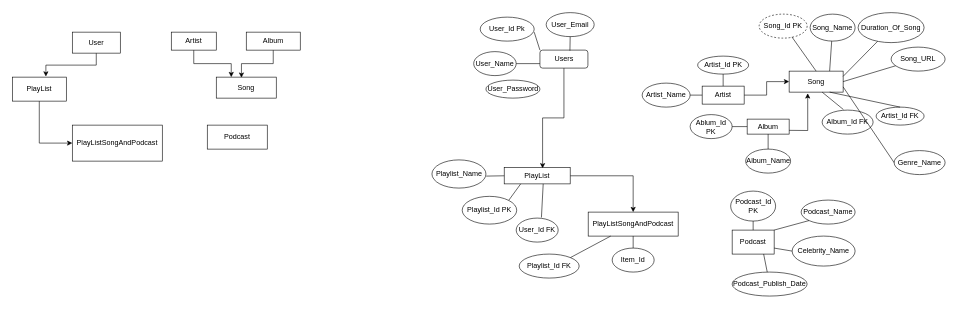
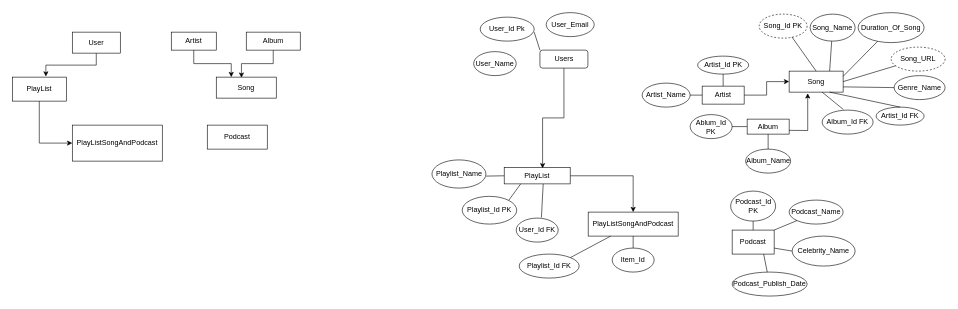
edge "User_Email" -- "Users": removed
node "Song_URL": style solid -> dashed
edge "Users" -- "User_Name": removed
node "User_Password": removed
node "Genre_Name": moved (920, 163) -> (920, 88)
node "Podcast_Name": moved (828, 212) -> (816, 212)
